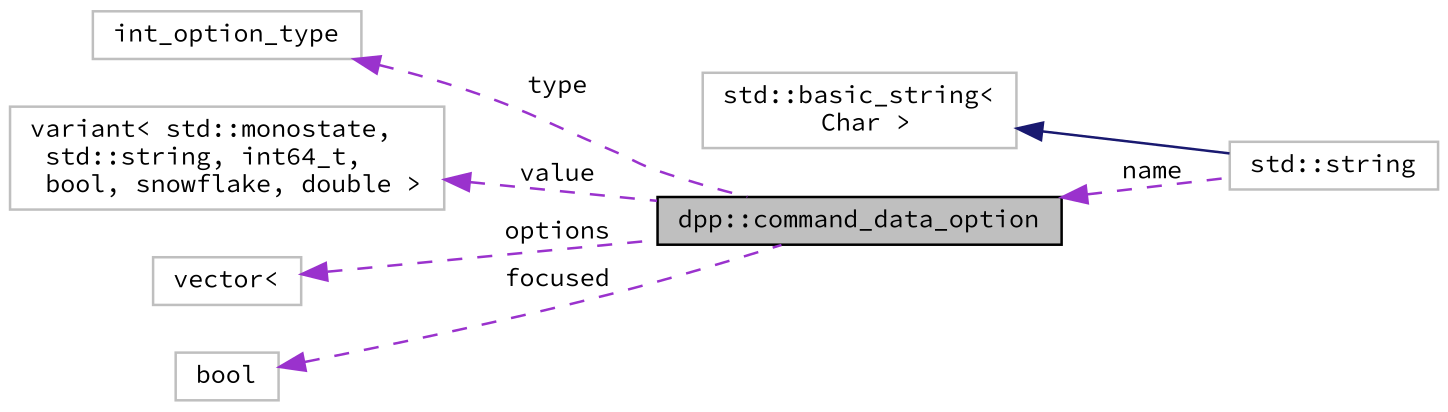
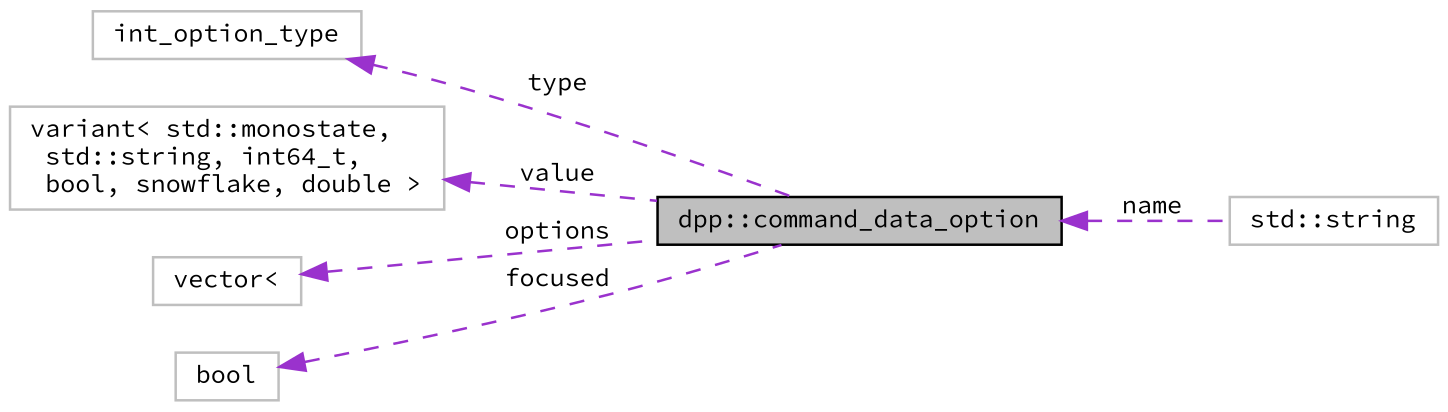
node "std::basic_string< Char >": removed
